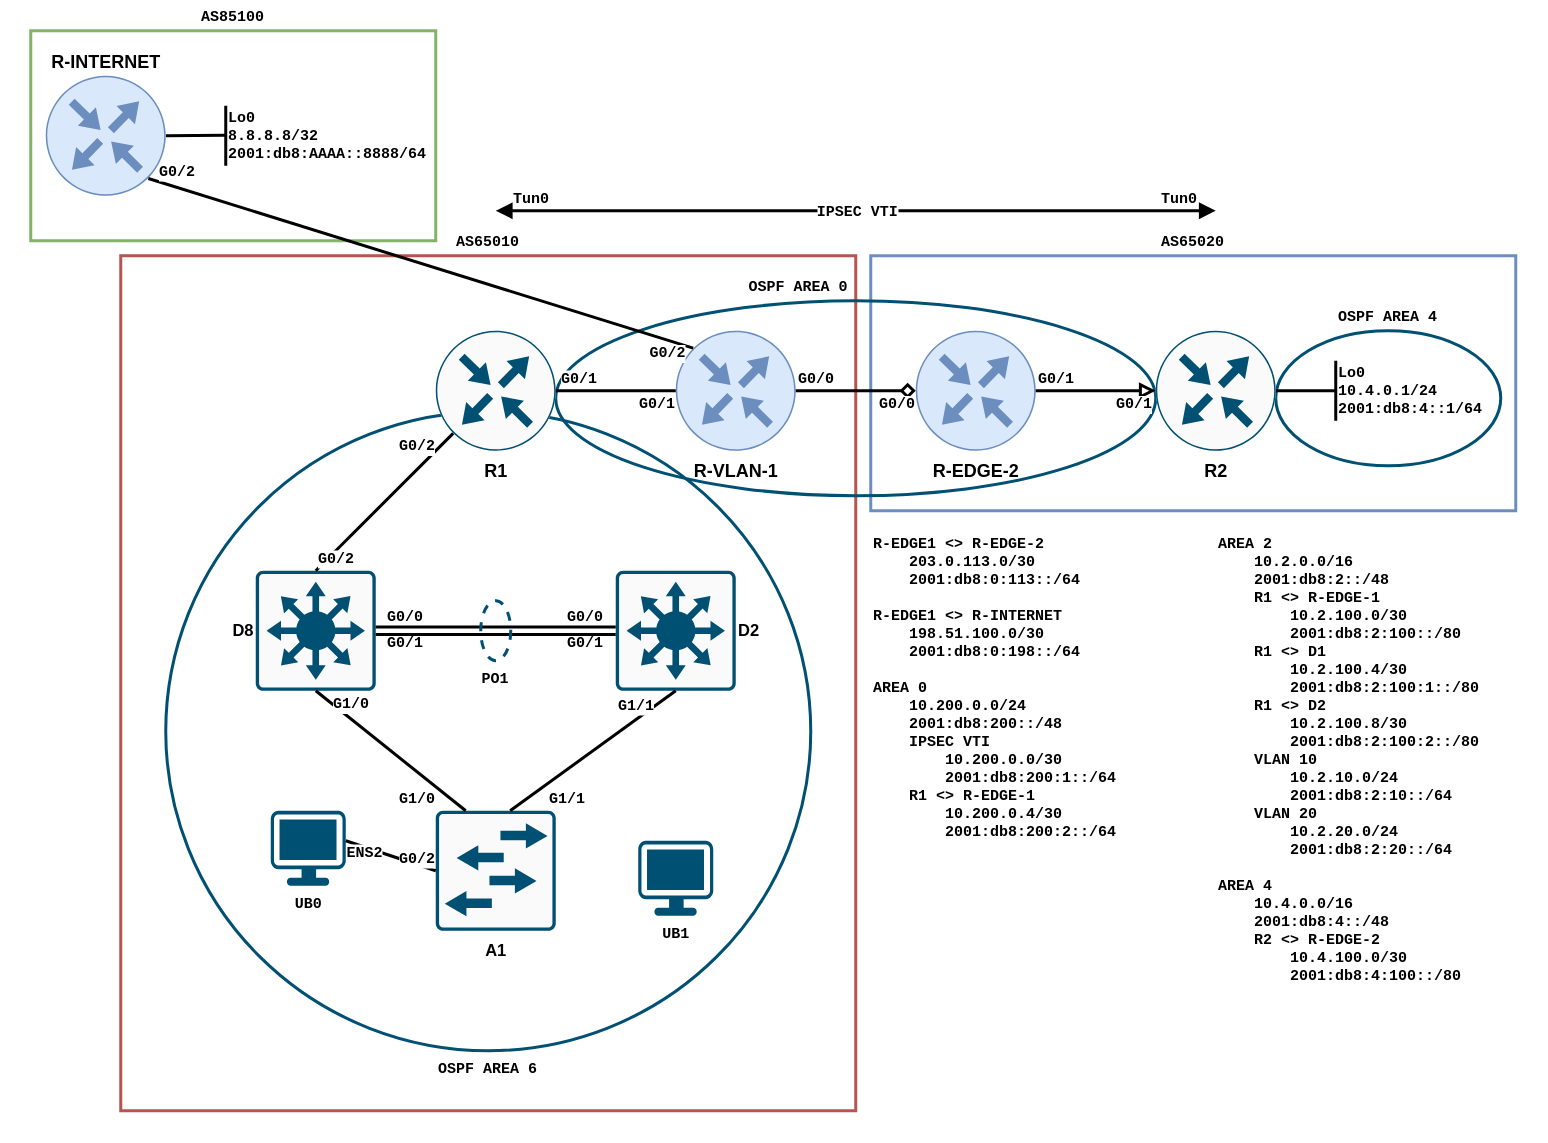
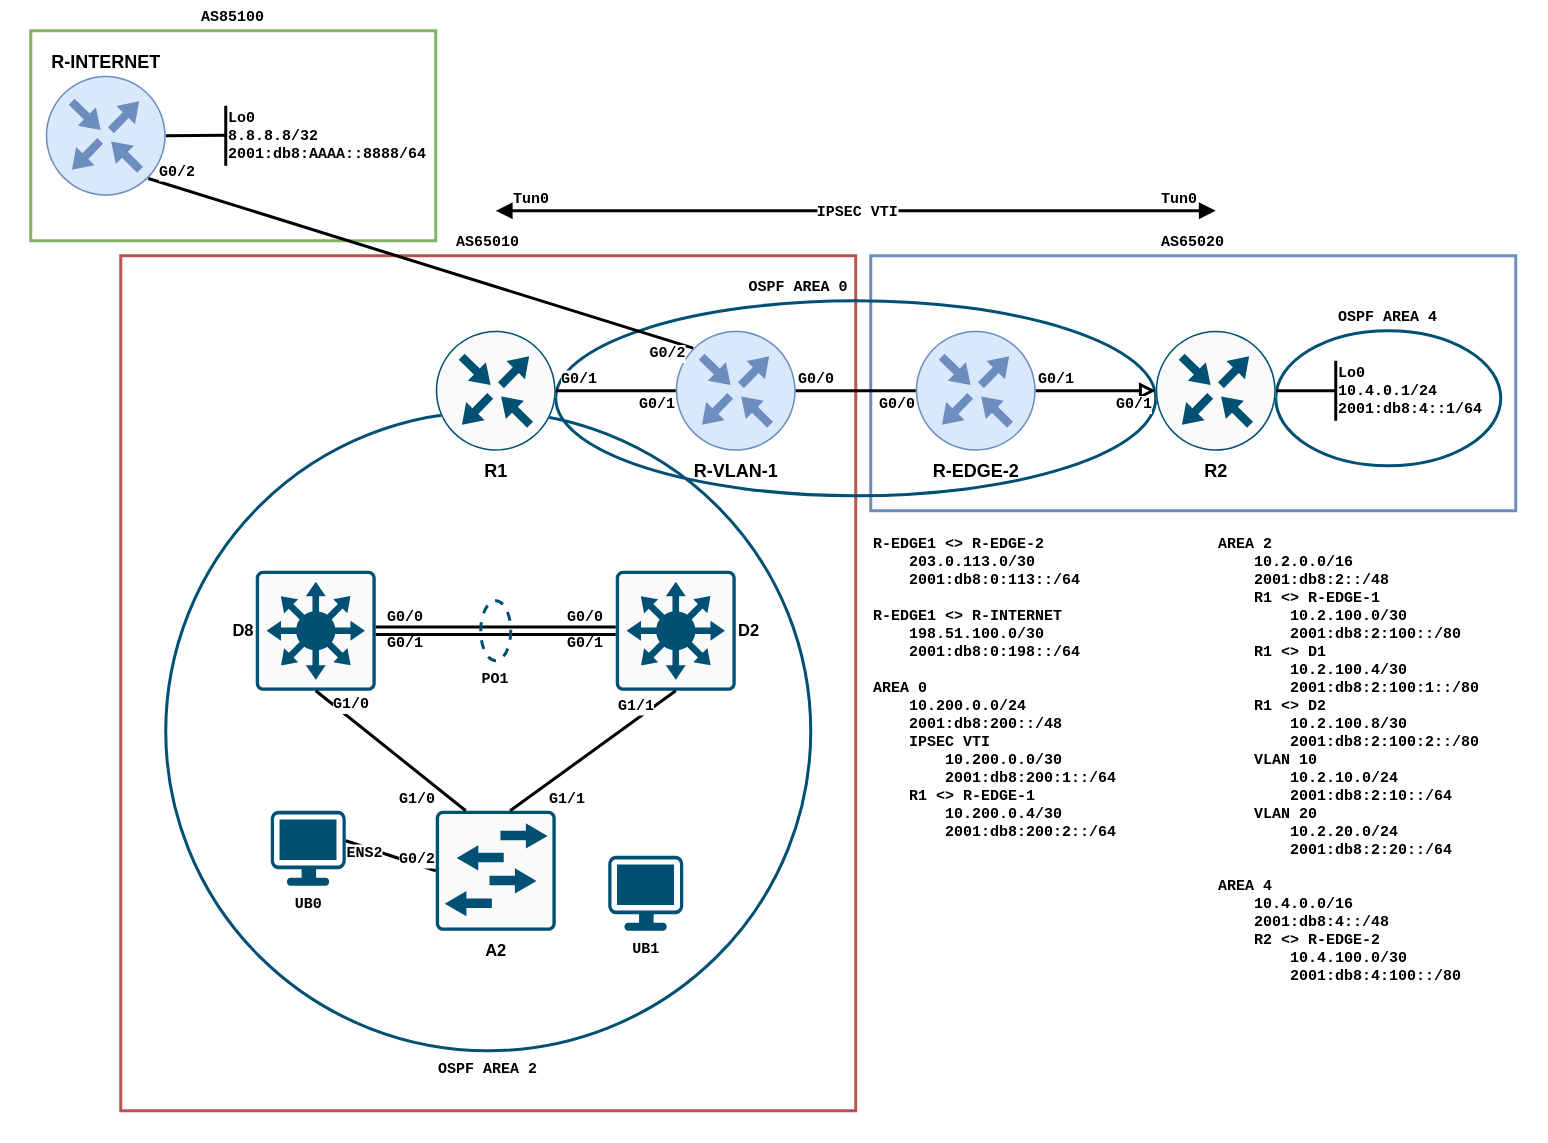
edge "R-VLAN-1" -> "R-EDGE-2": arrowhead diamond -> none
edge "R1" -- "D8": removed, labels "G0/2", "G0/2"
node "UB1": moved (676, 878) -> (646, 893)
node "A1": label "A1" -> "A2"
node "OSPF AREA 6": label "OSPF AREA 6" -> "OSPF AREA 2"
